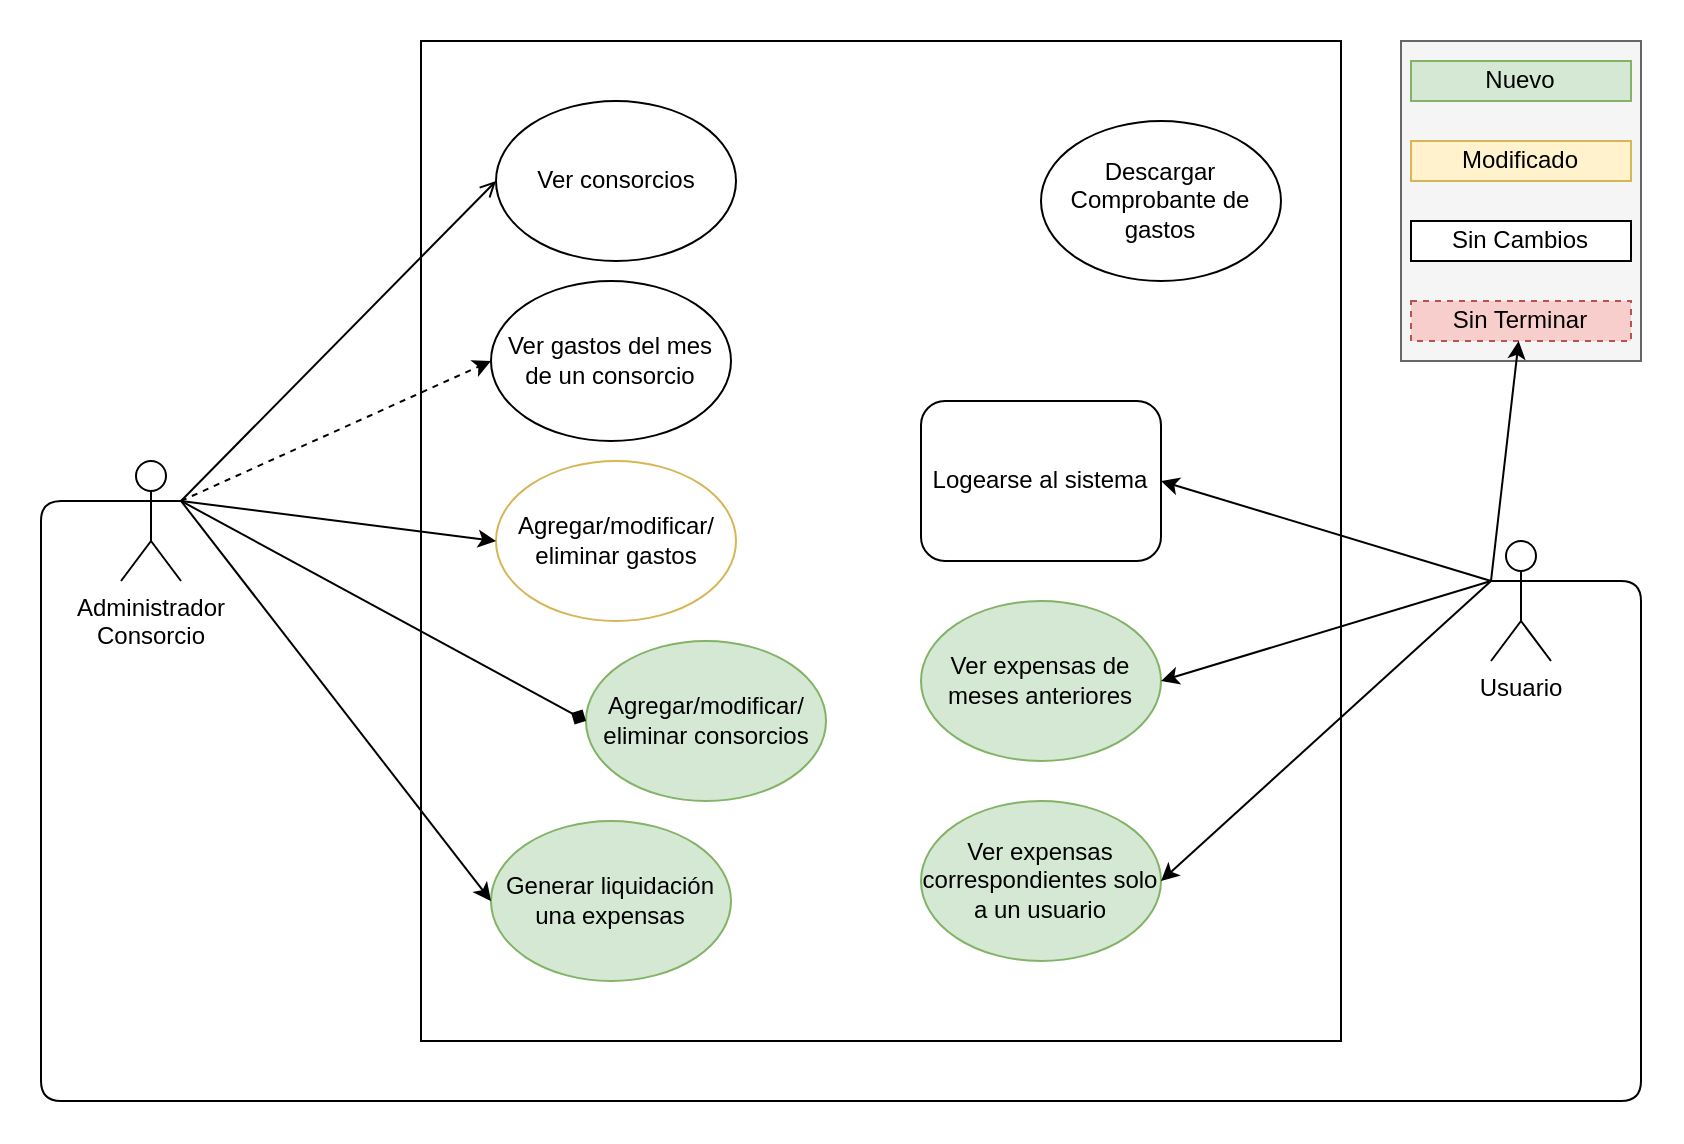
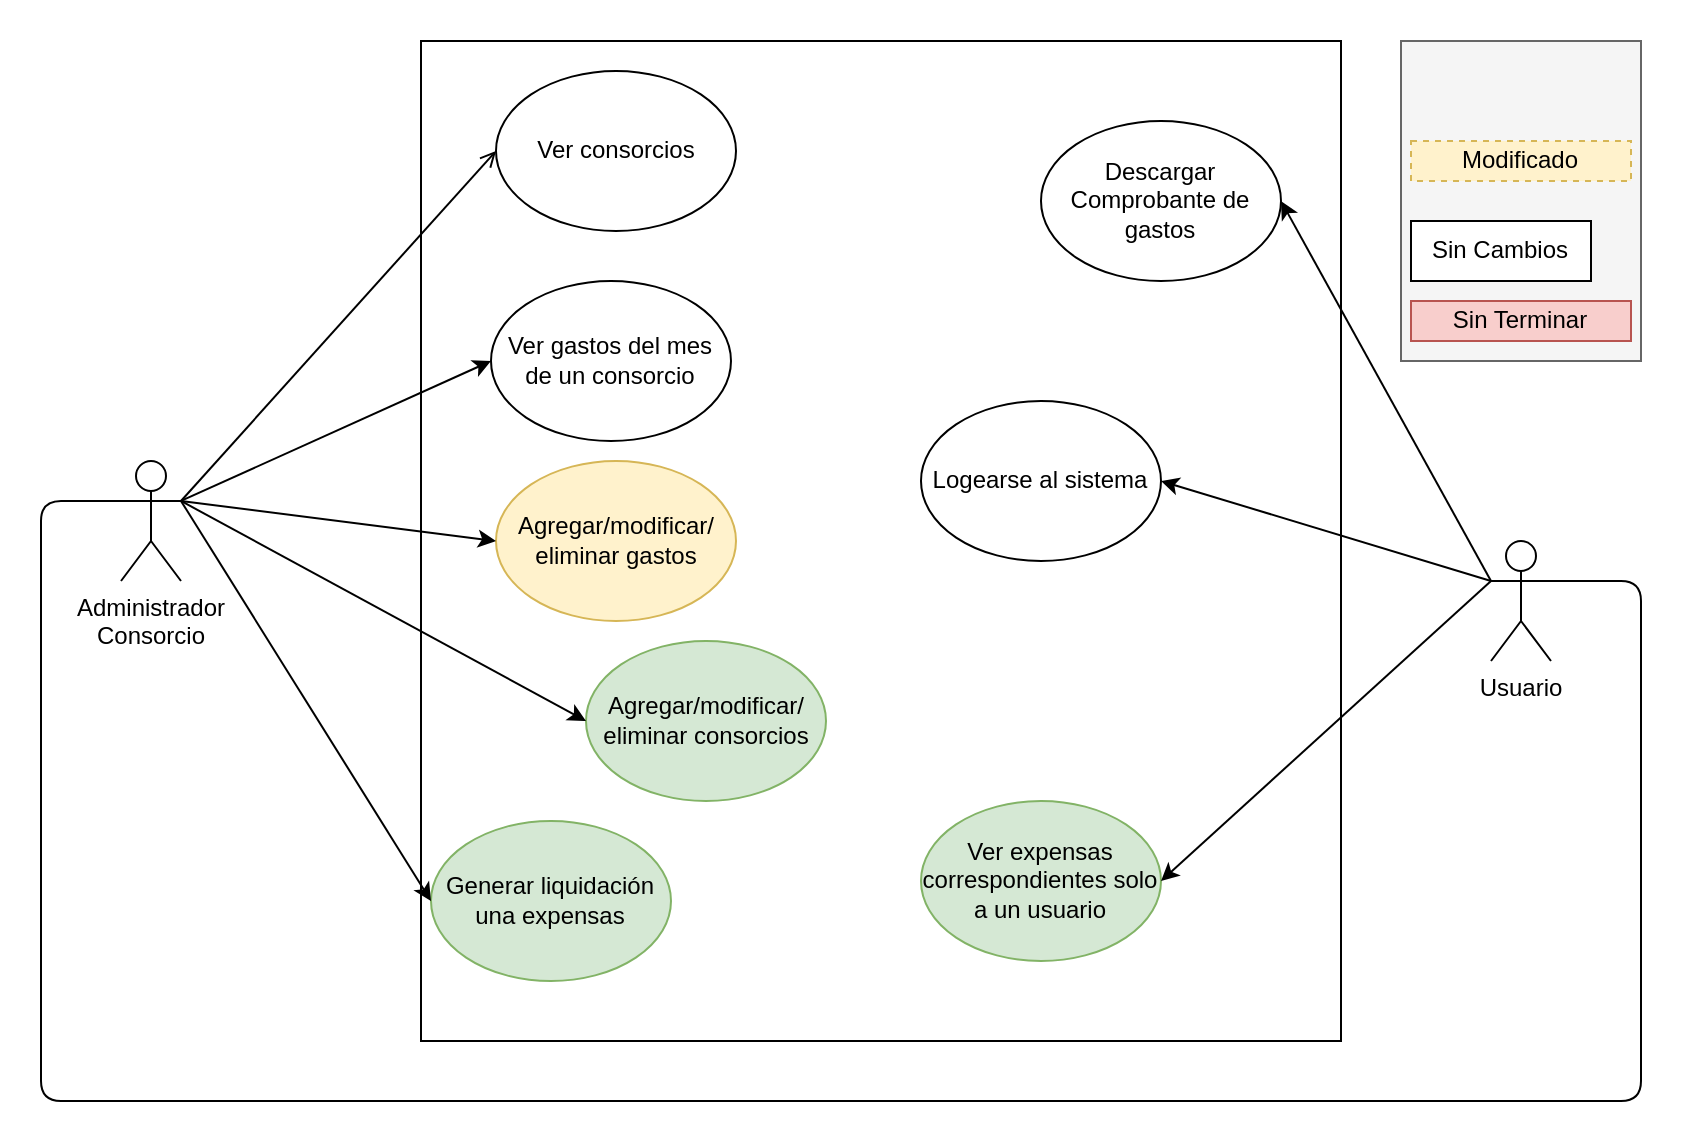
node "Nuevo": removed
node "Modificado": style solid -> dashed
node "Ver consorcios": moved (616, 181) -> (616, 151)
node "Sin Cambios": size 220x40 -> 180x60
node "Sin Terminar": style dashed -> solid
edge "Administrador Consorcio" -> "Ver gastos del mes de un consorcio": style dashed -> solid
edge "Usuario" -> "Sin Terminar": now "Usuario" -> "Descargar Comprobante de gastos"
node "Logearse al sistema": shape rounded rectangle -> ellipse
node "Agregar/modificar/ eliminar gastos": fillcolor #ffffff -> #fff2cc
edge "Usuario" -> "Ver expensas de meses anteriores": removed
node "Ver expensas de meses anteriores": removed
edge "Administrador Consorcio" -> "Agregar/modificar/ eliminar consorcios": arrowhead diamond -> classic
node "Generar liquidación una expensas": moved (611, 901) -> (551, 901)
